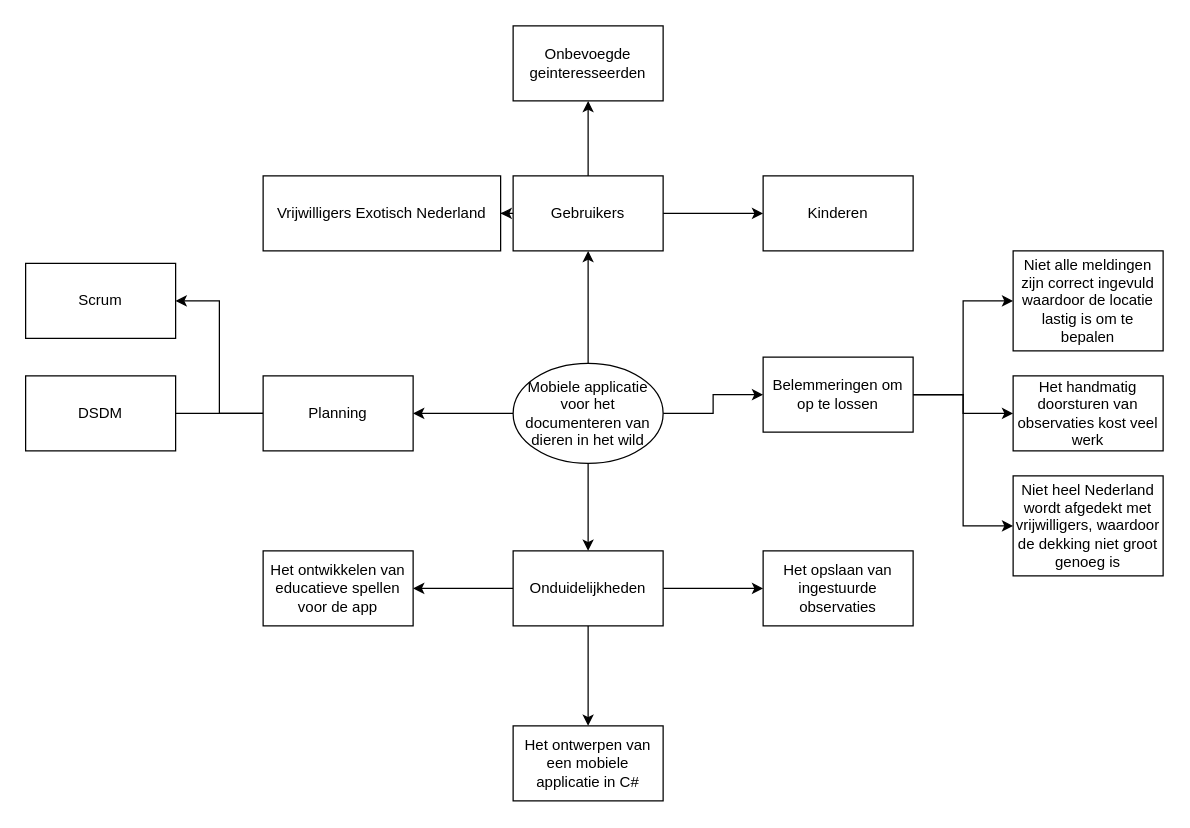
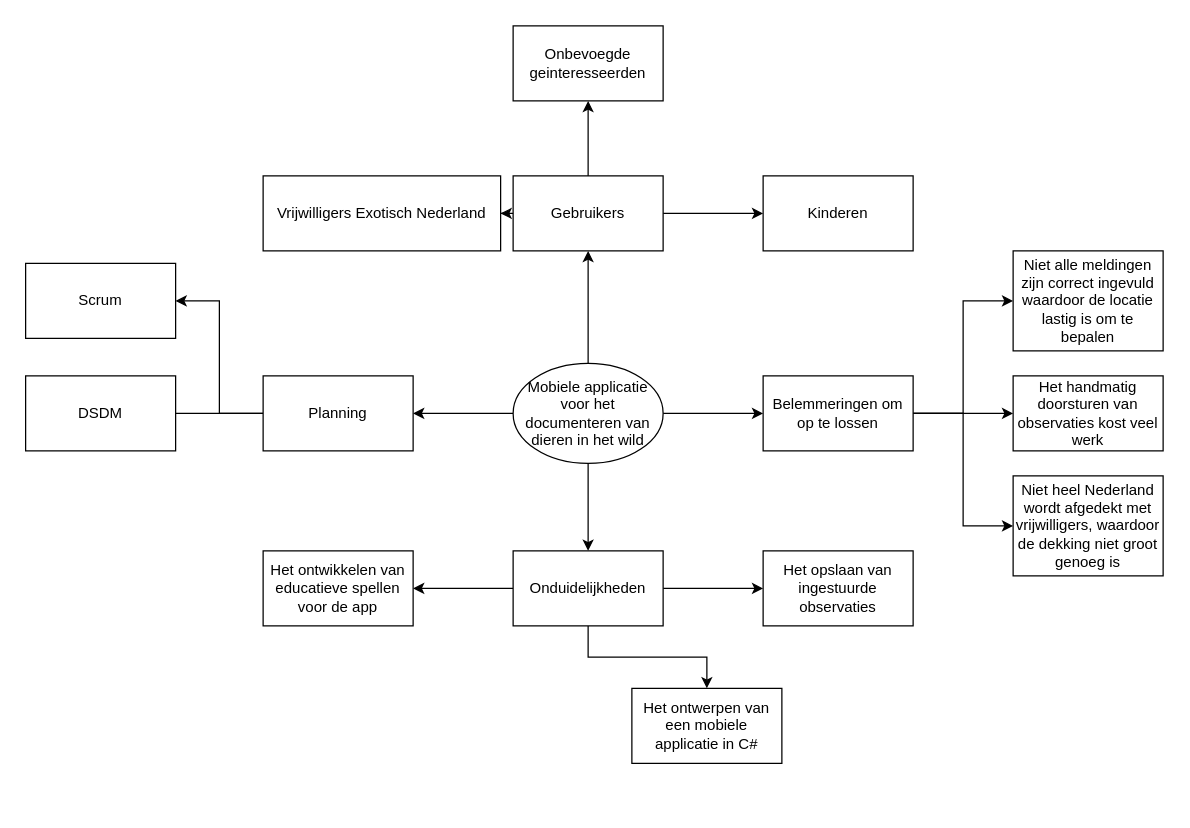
node "Belemmeringen om op te lossen": moved (838, 394) -> (838, 413)
node "Het ontwerpen van een mobiele applicatie in C#": moved (588, 763) -> (707, 726)
